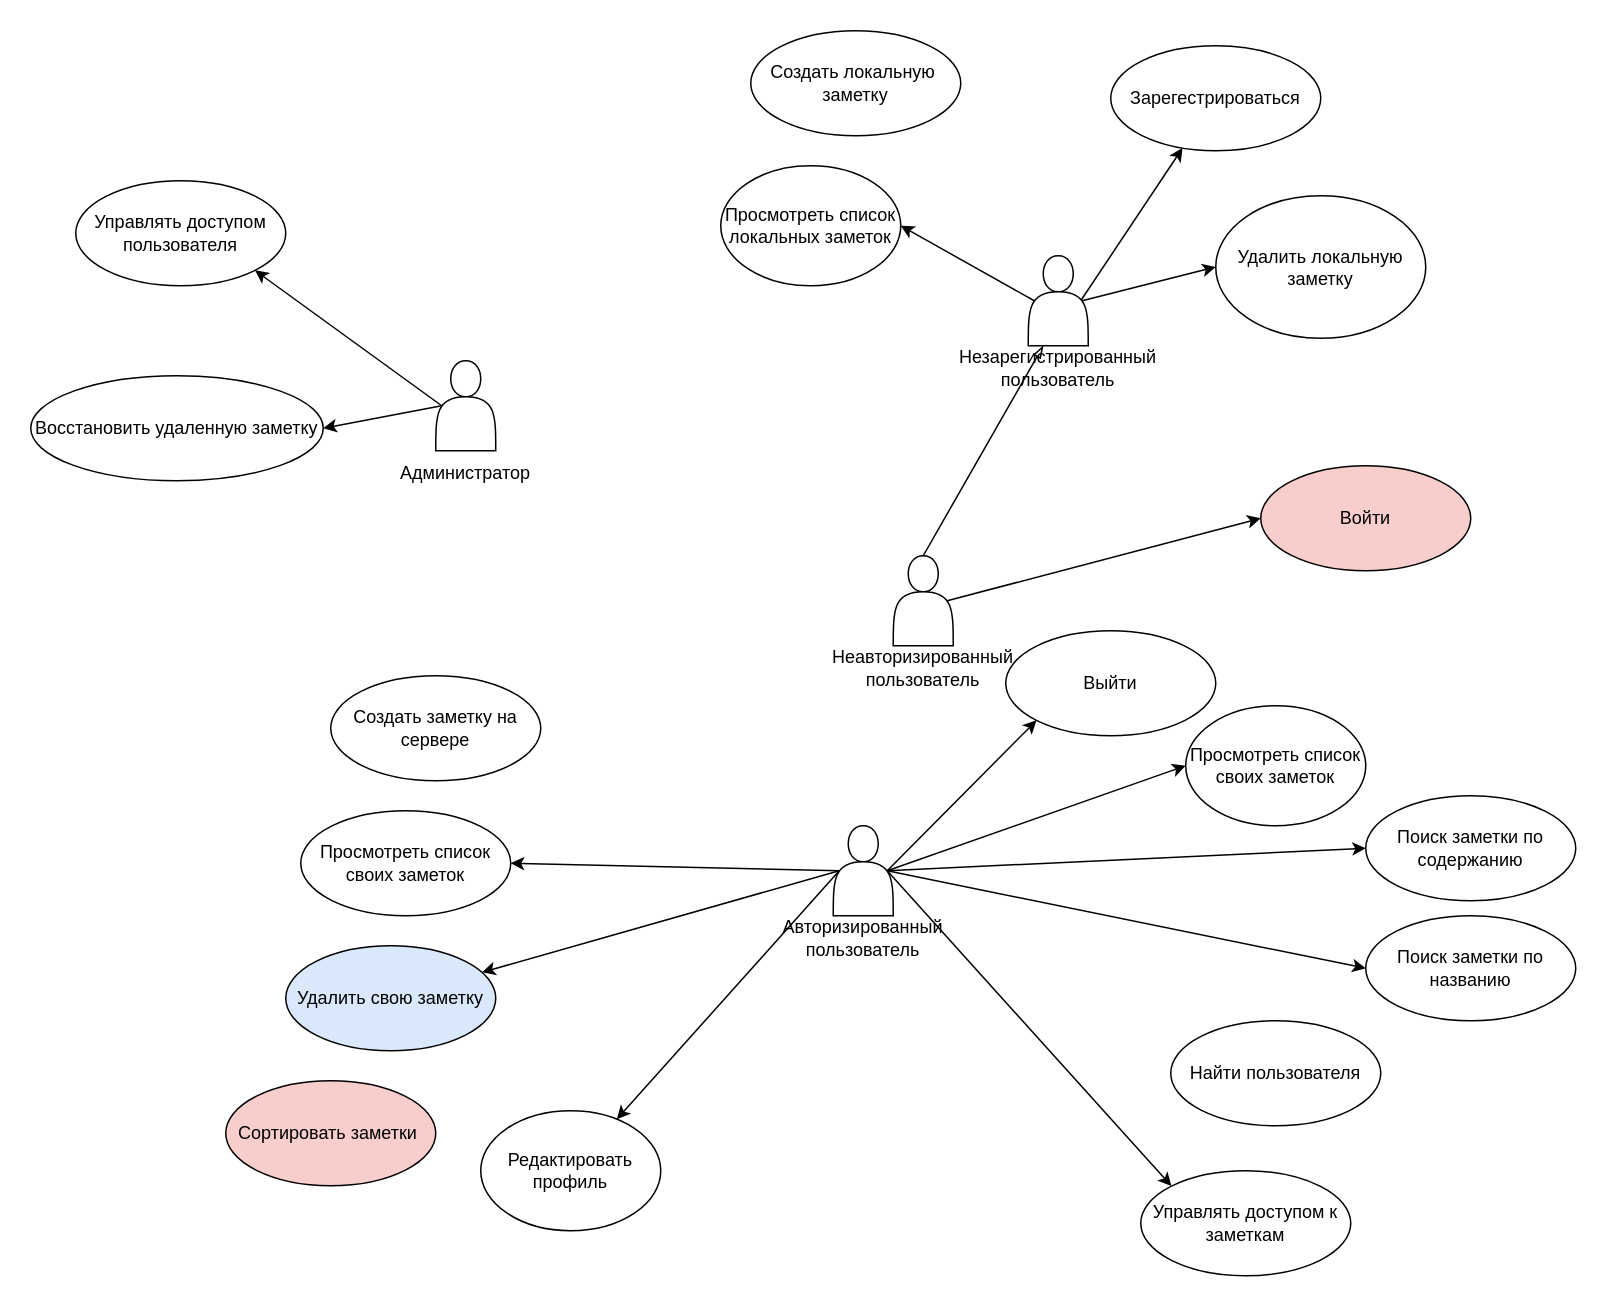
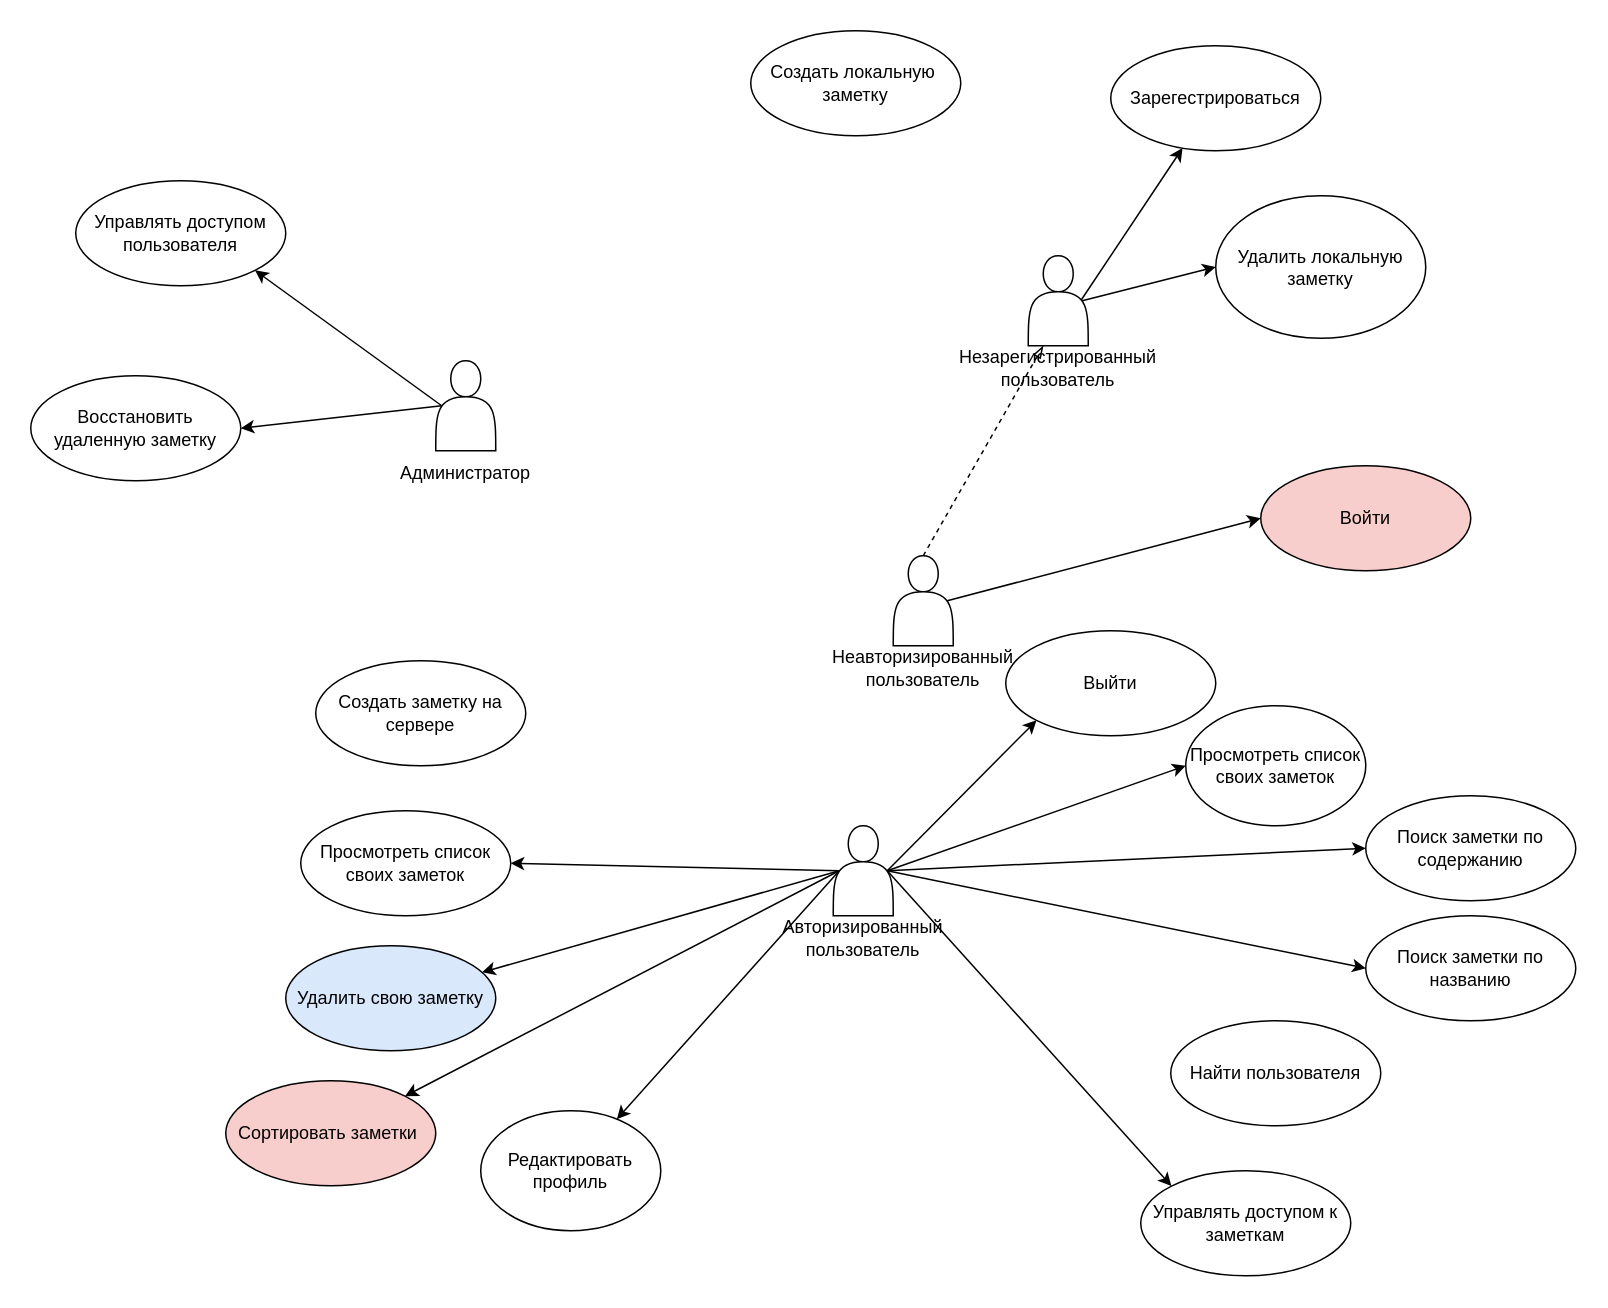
node "Просмотреть список локальных заметок": removed
edge "Незарегистрированный пользователь" -> "Просмотреть список локальных заметок": removed
node "Восстановить удаленную заметку": size 293x105 -> 210x105
edge "Неавторизированный пользователь" -> "Незарегистрированный пользователь": style solid -> dashed
node "Создать заметку на сервере": moved (436, 728) -> (421, 713)
edge "Авторизированный пользователь" -> "Сортировать заметки": added
